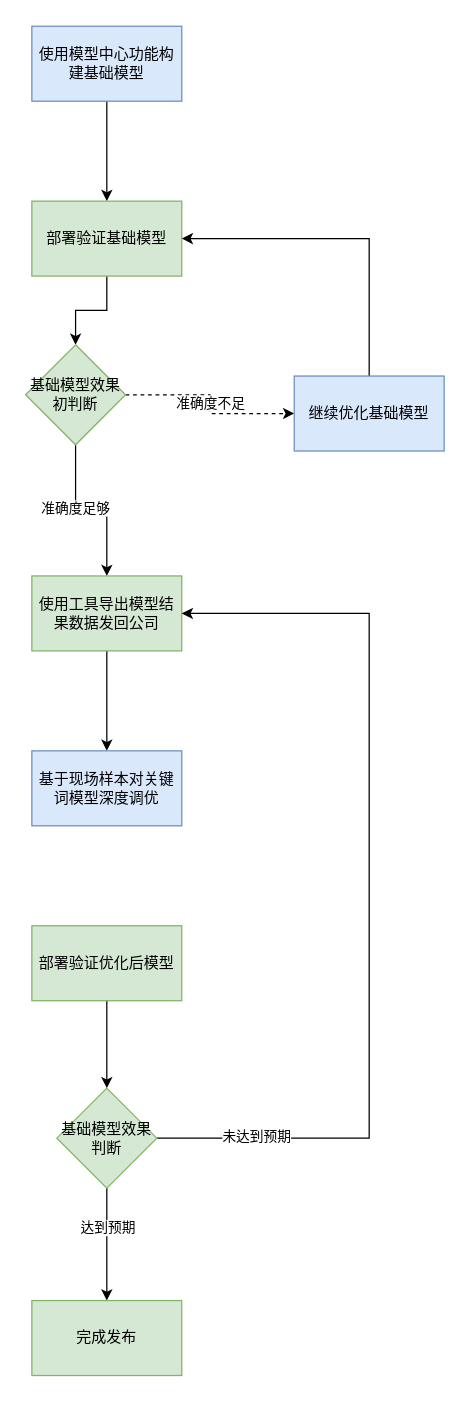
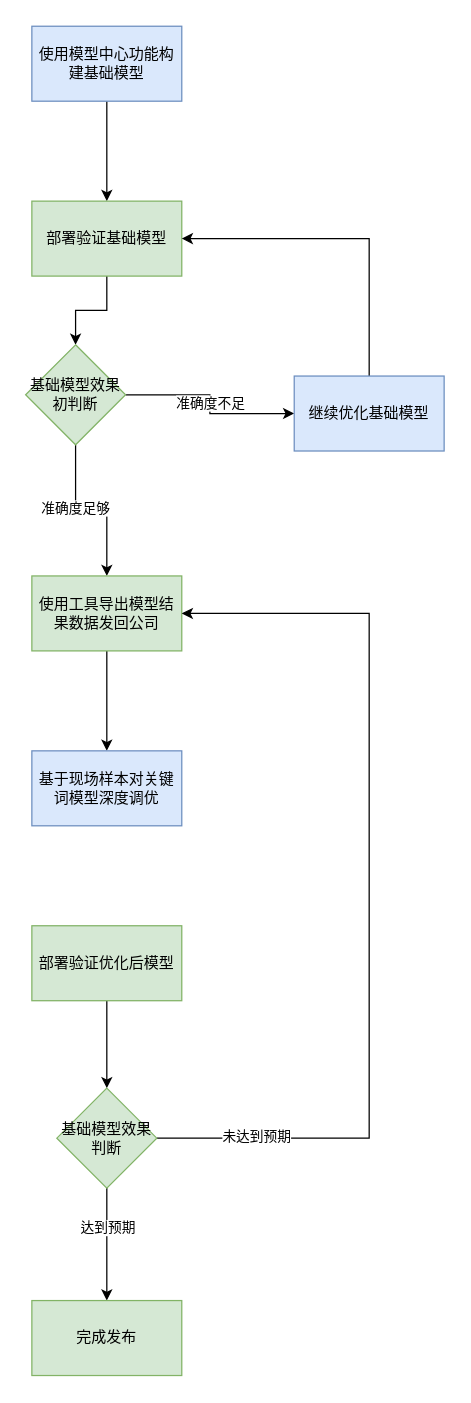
edge "基础模型效果初判断" -> "继续优化基础模型": style dashed -> solid
